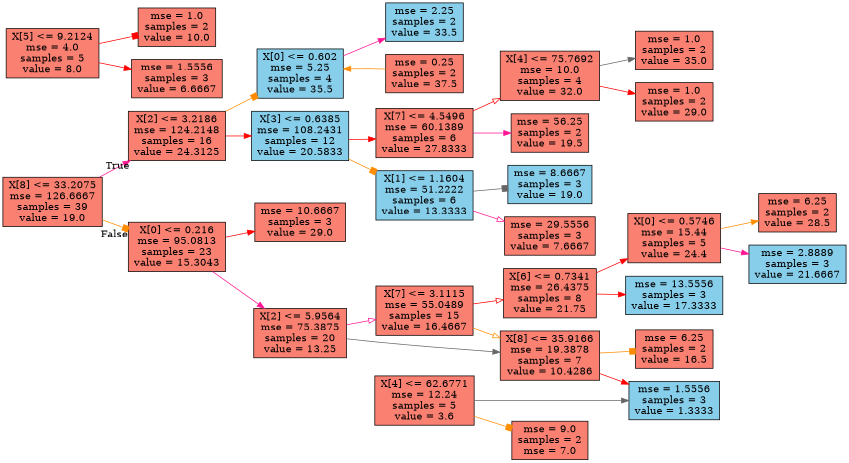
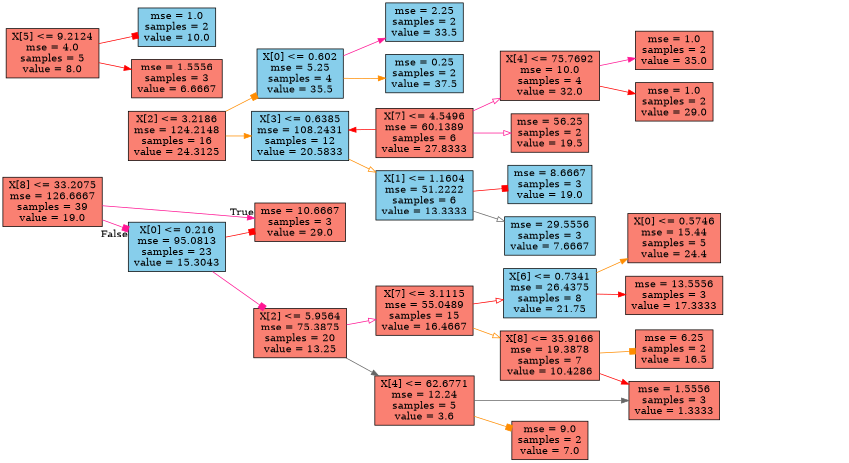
node "mse = 1.0 samples = 2 value = 10.0": fillcolor salmon -> skyblue
edge "X[4] <= 75.7692 mse = 10.0 samples = 4 value = 32.0" -> "mse = 1.0 samples = 2 value = 35.0": color gray40 -> deeppink
edge "mse = 0.25 samples = 2 value = 37.5" -> "X[0] <= 0.602 mse = 5.25 samples = 4 value = 35.5": reversed
node "mse = 0.25 samples = 2 value = 37.5": fillcolor salmon -> skyblue
edge "X[7] <= 4.5496 mse = 60.1389 samples = 6 value = 27.8333" -> "X[4] <= 75.7692 mse = 10.0 samples = 4 value = 32.0": color red -> deeppink
edge "X[7] <= 4.5496 mse = 60.1389 samples = 6 value = 27.8333" -> "mse = 56.25 samples = 2 value = 19.5": arrowhead normal -> onormal
edge "X[2] <= 3.2186 mse = 124.2148 samples = 16 value = 24.3125" -> "X[3] <= 0.6385 mse = 108.2431 samples = 12 value = 20.5833": color red -> darkorange
edge "X[3] <= 0.6385 mse = 108.2431 samples = 12 value = 20.5833" -> "X[7] <= 4.5496 mse = 60.1389 samples = 6 value = 27.8333": reversed
edge "X[3] <= 0.6385 mse = 108.2431 samples = 12 value = 20.5833" -> "X[1] <= 1.1604 mse = 51.2222 samples = 6 value = 13.3333": arrowhead box -> onormal
edge "X[8] <= 33.2075 mse = 126.6667 samples = 39 value = 19.0" -> "X[2] <= 3.2186 mse = 124.2148 samples = 16 value = 24.3125": now "X[8] <= 33.2075 mse = 126.6667 samples = 39 value = 19.0" -> "mse = 10.6667 samples = 3 value = 29.0"
edge "X[1] <= 1.1604 mse = 51.2222 samples = 6 value = 13.3333" -> "mse = 8.6667 samples = 3 value = 19.0": color gray40 -> red
node "mse = 6.25 samples = 2 value = 28.5": removed
edge "X[1] <= 1.1604 mse = 51.2222 samples = 6 value = 13.3333" -> "mse = 29.5556 samples = 3 value = 7.6667": color deeppink -> gray40
edge "X[8] <= 33.2075 mse = 126.6667 samples = 39 value = 19.0" -> "X[0] <= 0.216 mse = 95.0813 samples = 23 value = 15.3043": color darkorange -> deeppink
edge "X[0] <= 0.216 mse = 95.0813 samples = 23 value = 15.3043" -> "mse = 10.6667 samples = 3 value = 29.0": arrowhead normal -> box
node "mse = 29.5556 samples = 3 value = 7.6667": fillcolor salmon -> skyblue
node "X[0] <= 0.216 mse = 95.0813 samples = 23 value = 15.3043": fillcolor salmon -> skyblue
node "mse = 2.8889 samples = 3 value = 21.6667": removed
edge "X[6] <= 0.7341 mse = 26.4375 samples = 8 value = 21.75" -> "X[0] <= 0.5746 mse = 15.44 samples = 5 value = 24.4": color red -> darkorange
edge "X[0] <= 0.216 mse = 95.0813 samples = 23 value = 15.3043" -> "X[2] <= 5.9564 mse = 75.3875 samples = 20 value = 13.25": arrowhead normal -> box
node "X[6] <= 0.7341 mse = 26.4375 samples = 8 value = 21.75": fillcolor salmon -> skyblue
node "mse = 13.5556 samples = 3 value = 17.3333": fillcolor skyblue -> salmon
edge "X[2] <= 5.9564 mse = 75.3875 samples = 20 value = 13.25" -> "X[8] <= 35.9166 mse = 19.3878 samples = 7 value = 10.4286": now "X[2] <= 5.9564 mse = 75.3875 samples = 20 value = 13.25" -> "X[4] <= 62.6771 mse = 12.24 samples = 5 value = 3.6"
node "mse = 1.5556 samples = 3 value = 1.3333": fillcolor skyblue -> salmon
node "mse = 9.0 samples = 2 mse = 7.0": label "mse = 9.0 samples = 2 mse = 7.0" -> "mse = 9.0 samples = 2 value = 7.0"
